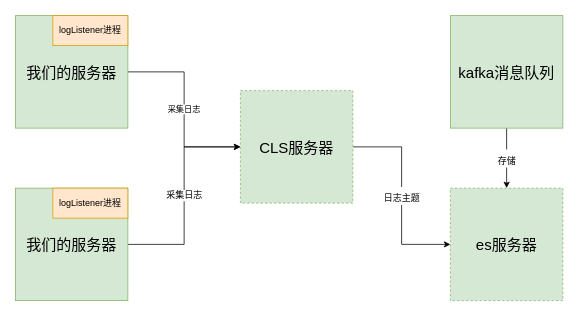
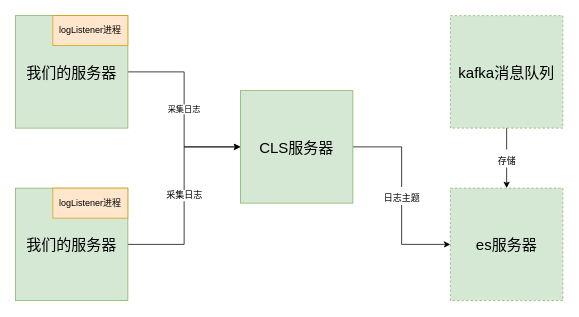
node "kafka消息队列": style solid -> dashed
node "CLS服务器": style dashed -> solid
